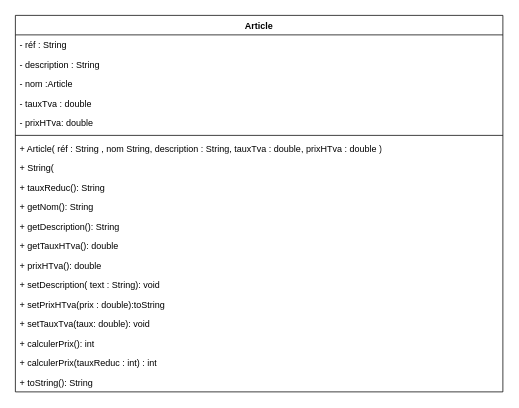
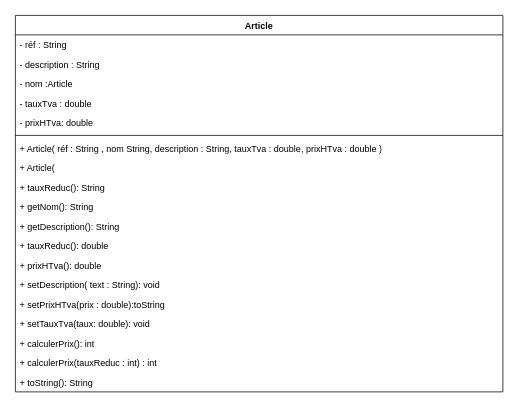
node "+ String(": label "+ String(" -> "+ Article("
node "+ getTauxHTva(): double": label "+ getTauxHTva(): double" -> "+ tauxReduc(): double"
